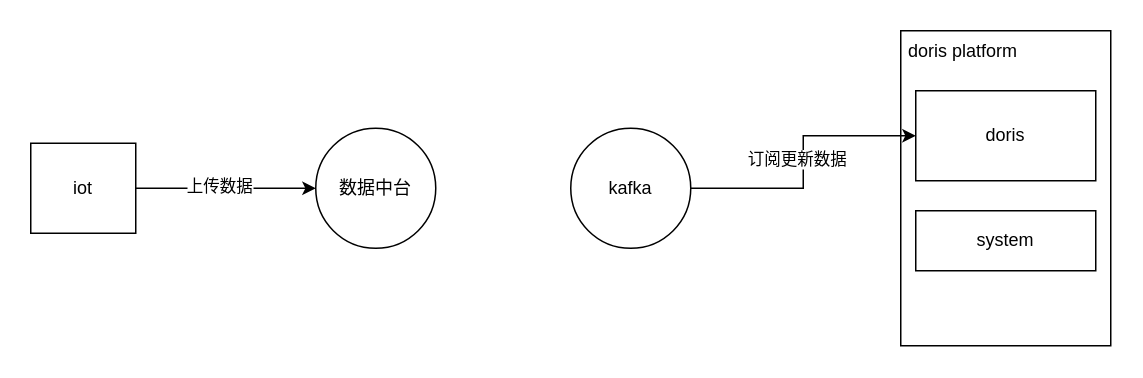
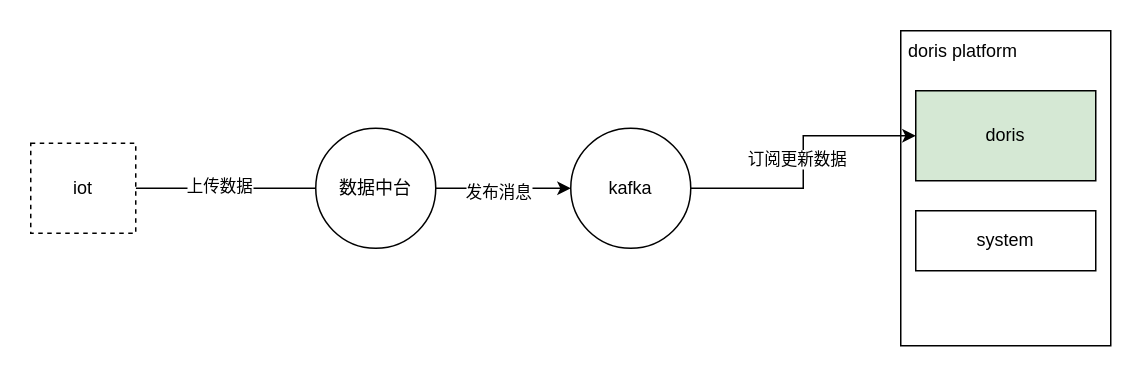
node "doris": fillcolor #ffffff -> #d5e8d4
node "iot": style solid -> dashed
edge "iot" -> "数据中台": arrowhead classic -> none
edge "数据中台" -> "kafka": added, label "发布消息"
